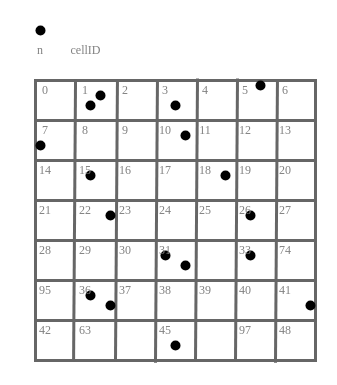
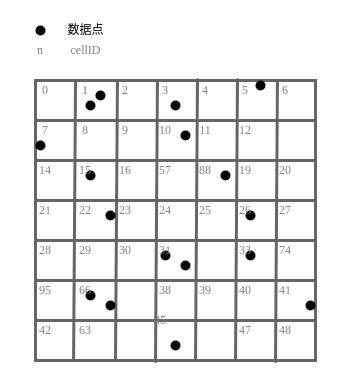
node "数据点": added
node "13": removed
node "17": label "17" -> "57"
node "18": label "18" -> "88"
node "36": label "36" -> "66"
node "37": removed
node "45": moved (166, 331) -> (161, 321)
node "97": label "97" -> "47"
